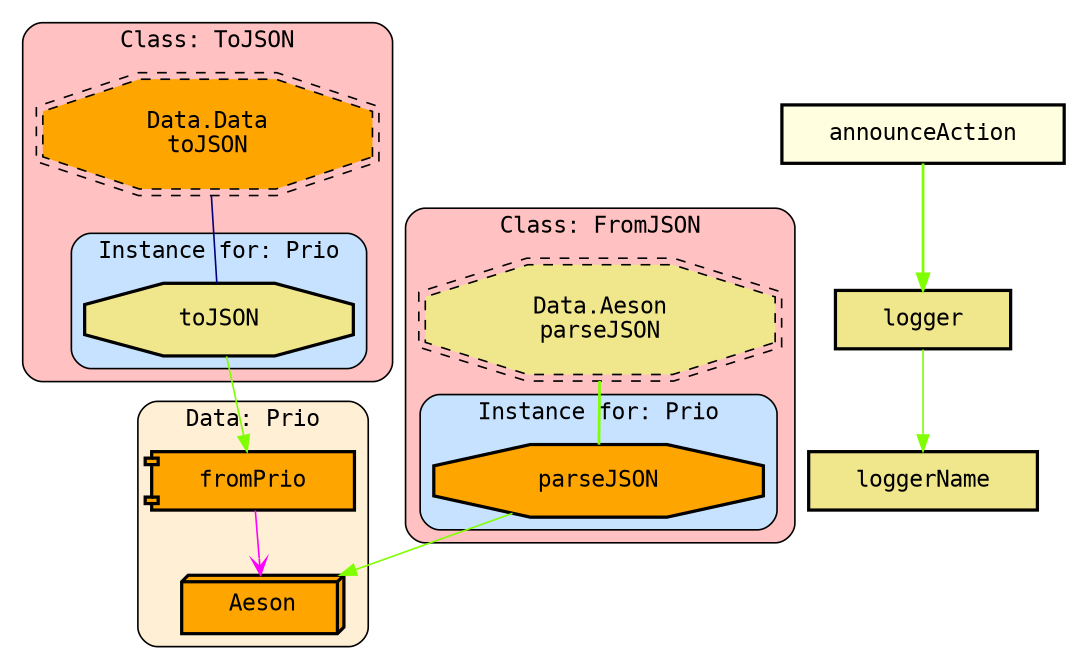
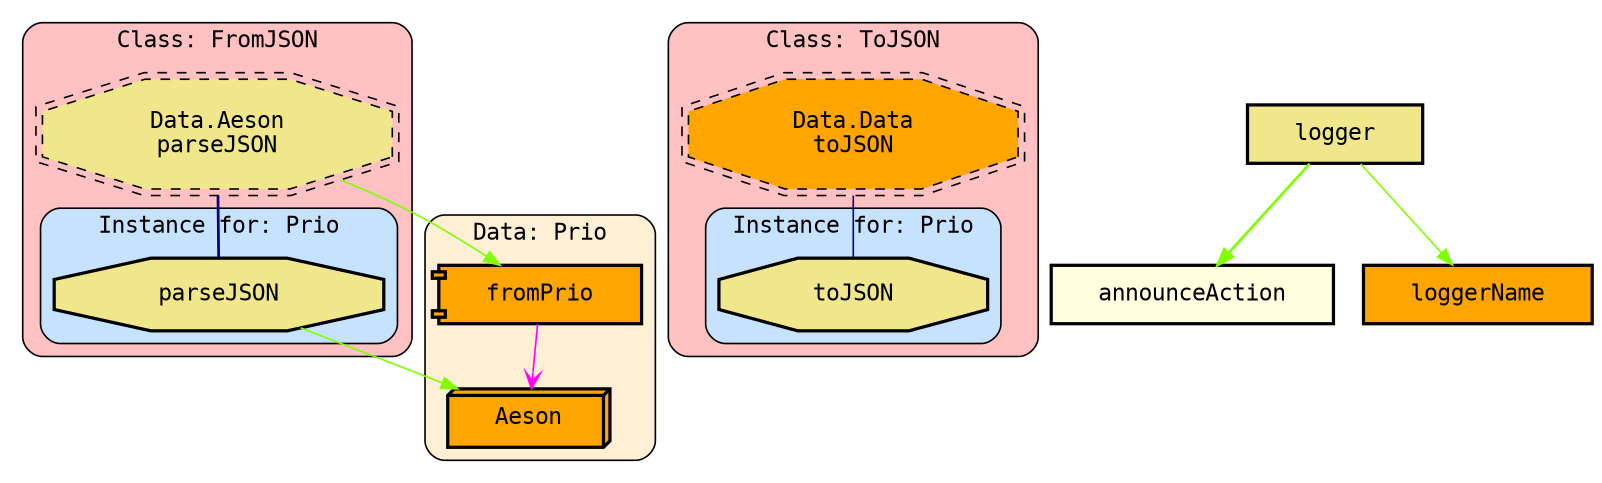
edge "announceAction" -> "logger": reversed
edge "toJSON" -> "fromPrio": now "Data.Aeson parseJSON" -> "fromPrio"
edge "Data.Aeson parseJSON" -- "parseJSON": color chartreuse -> navy
node "parseJSON": fillcolor orange -> khaki
node "loggerName": fillcolor khaki -> orange
